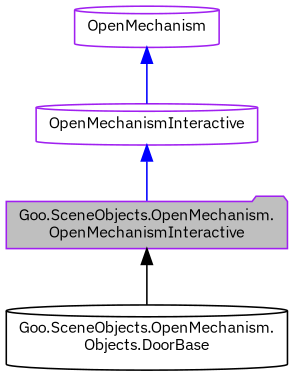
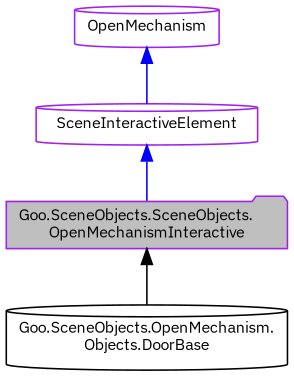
node "OpenMechanismInteractive": label "OpenMechanismInteractive" -> "SceneInteractiveElement"
node "Goo.SceneObjects.OpenMechanism. OpenMechanismInteractive": label "Goo.SceneObjects.OpenMechanism. OpenMechanismInteractive" -> "Goo.SceneObjects.SceneObjects. OpenMechanismInteractive"
